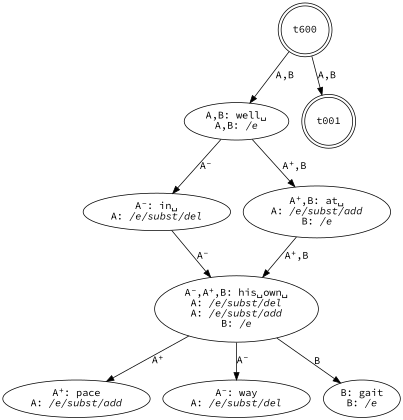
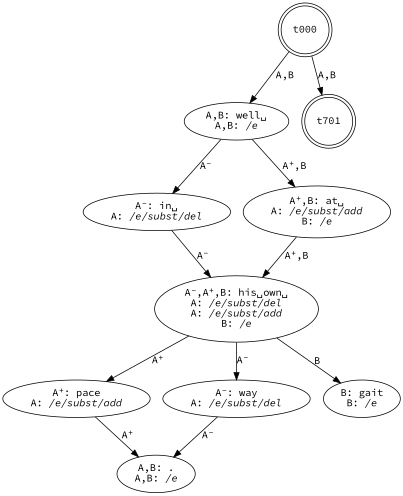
node "t600": label "t600" -> "t000"
node "t001": label "t001" -> "t701"
node "A,B: .": added
